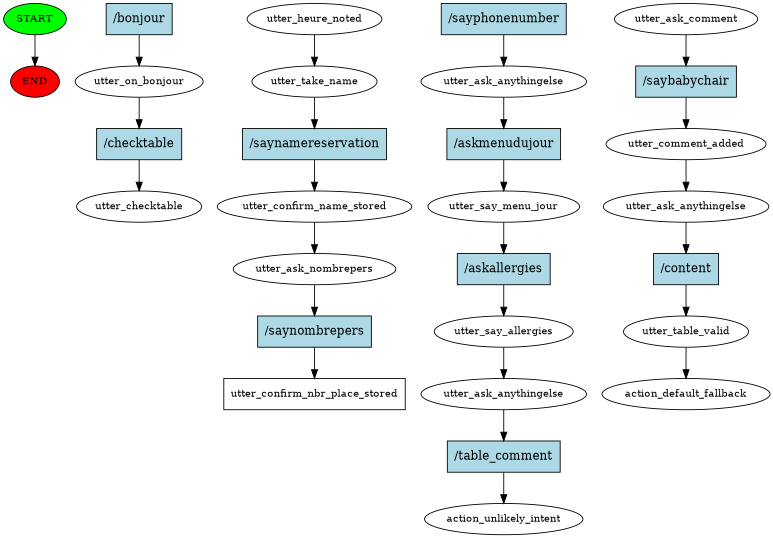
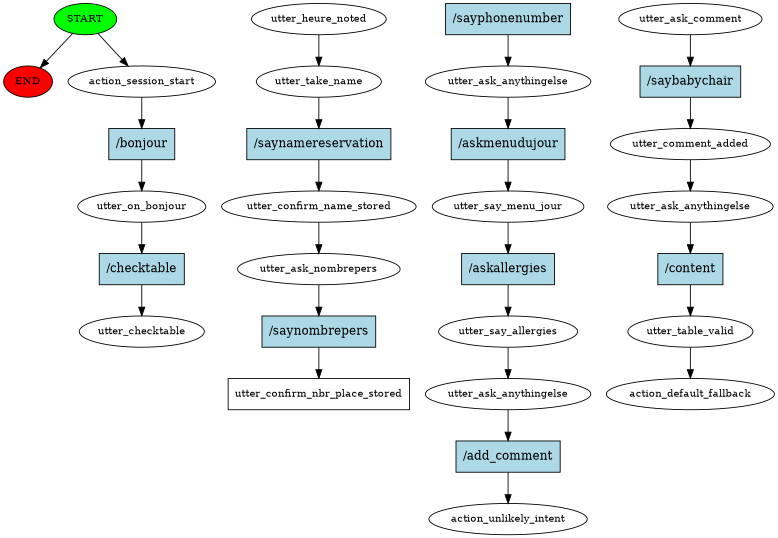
node "action_session_start": added
node "/table_comment": label "/table_comment" -> "/add_comment"
